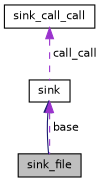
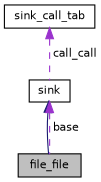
node "sink_call_call": label "sink_call_call" -> "sink_call_tab"
node "sink_file": label "sink_file" -> "file_file"
